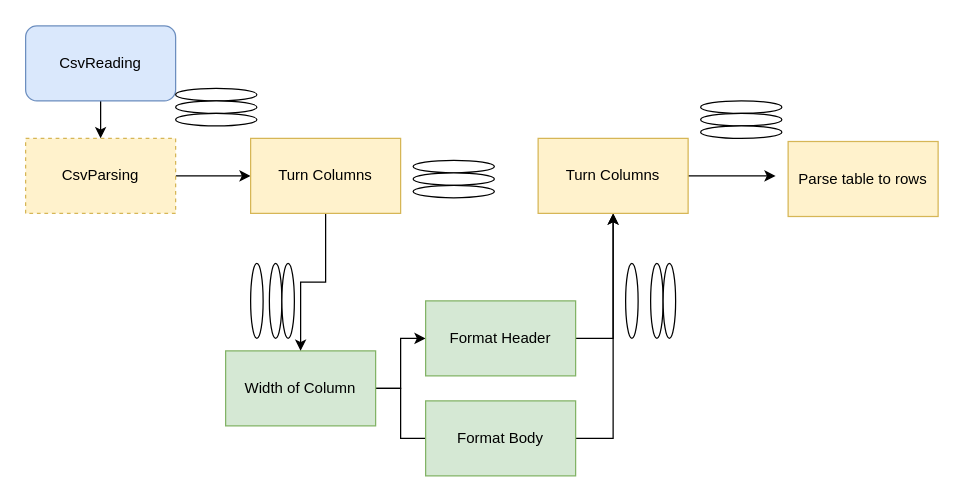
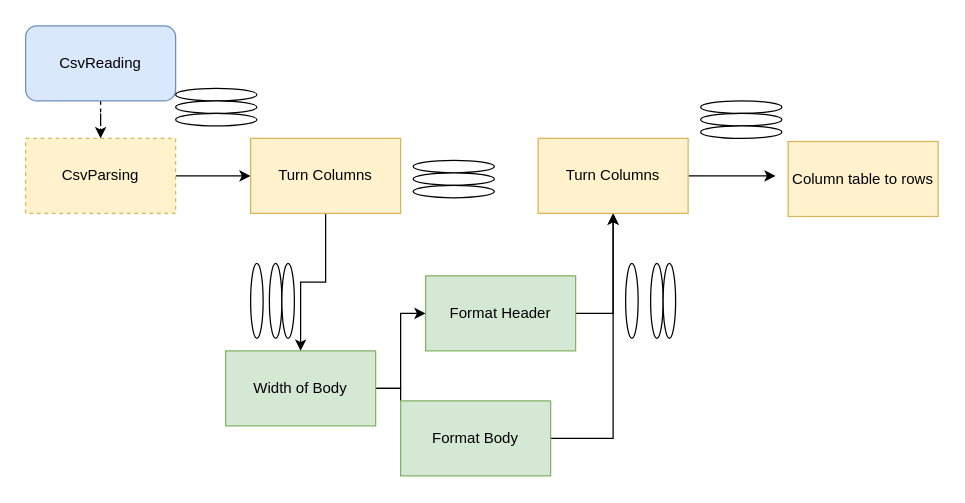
edge "CsvReading" -> "CsvParsing": style solid -> dashed
node "Parse table to rows": label "Parse table to rows" -> "Column table to rows"
node "Format Header": moved (501, 338) -> (501, 313)
node "Width of Column": label "Width of Column" -> "Width of Body"
node "Format Body": moved (501, 438) -> (476, 438)
